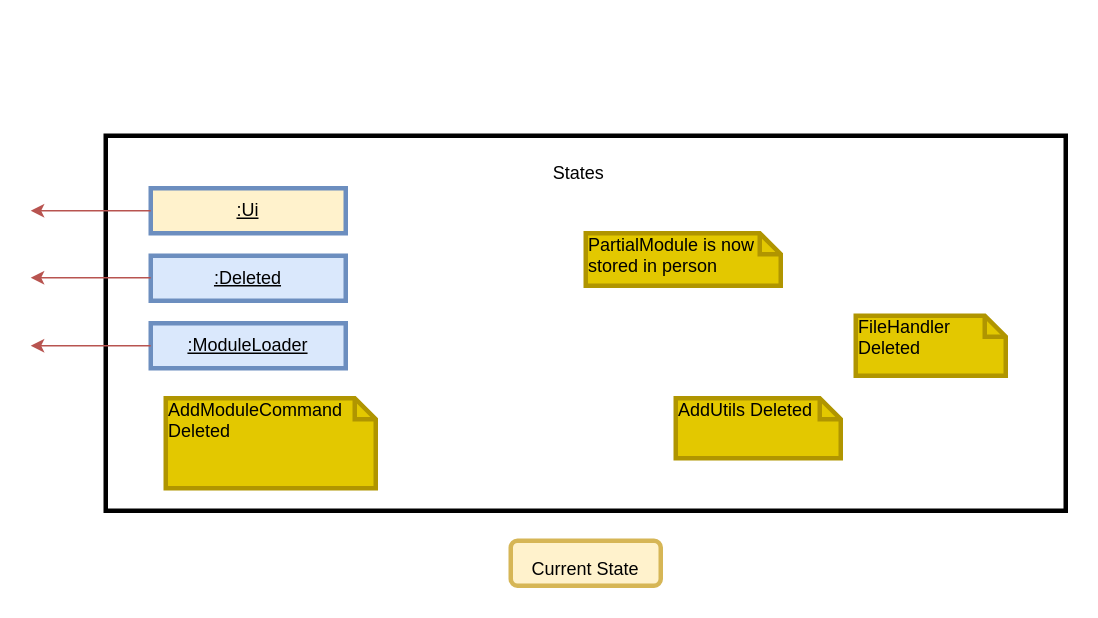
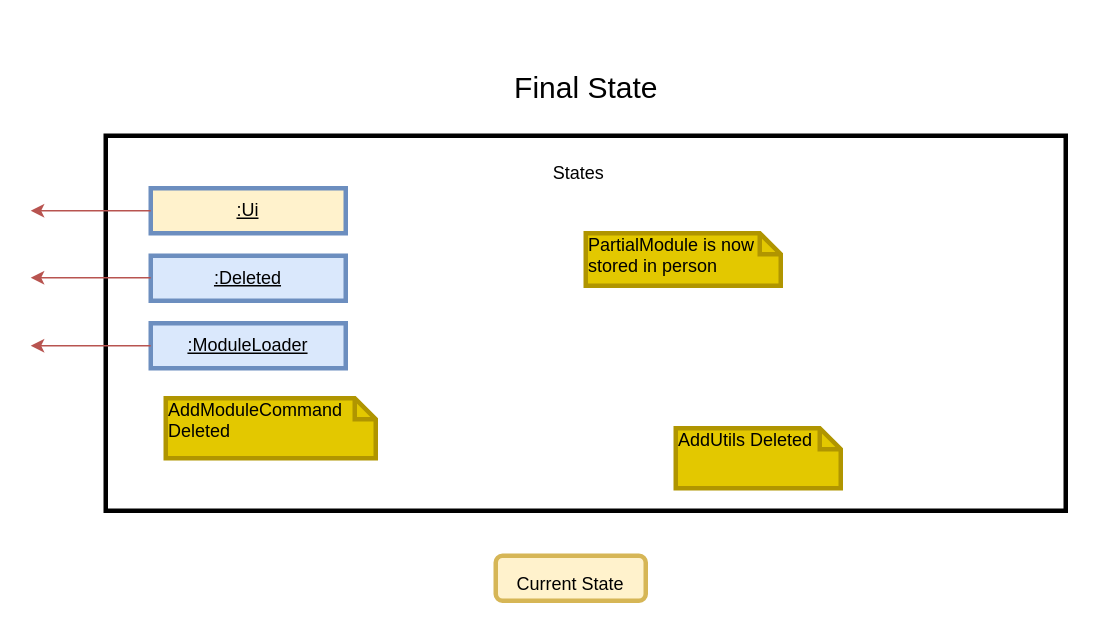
node "Final State": added
node "FileHandler Deleted": removed
node "AddUtils Deleted": moved (758, 428) -> (758, 458)
node "AddModuleCommand Deleted": size 210x90 -> 210x60
node "Current State": moved (586, 563) -> (571, 578)
